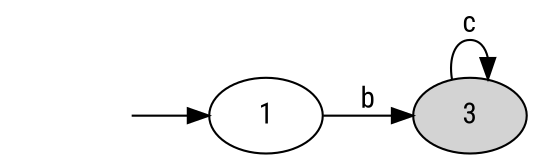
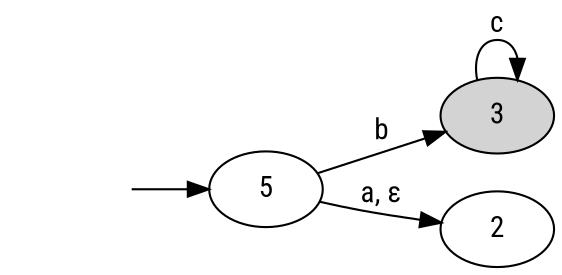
node "1": label "1" -> "5"
node "2": added
